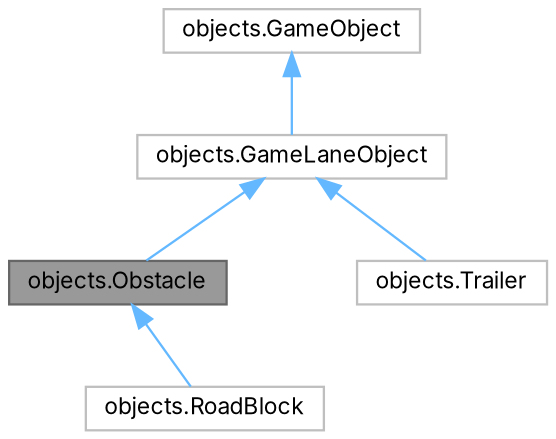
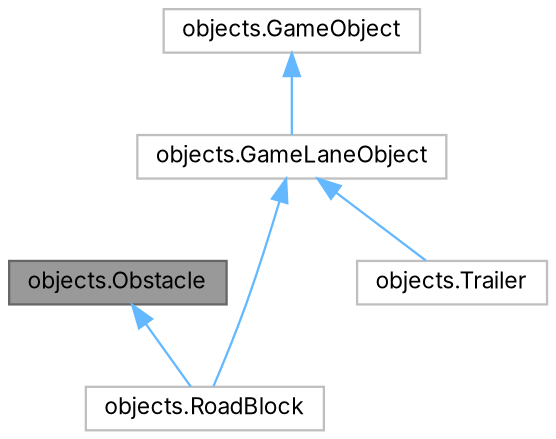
edge "objects.Obstacle" -> "objects.GameLaneObject": now "objects.RoadBlock" -> "objects.GameLaneObject"
